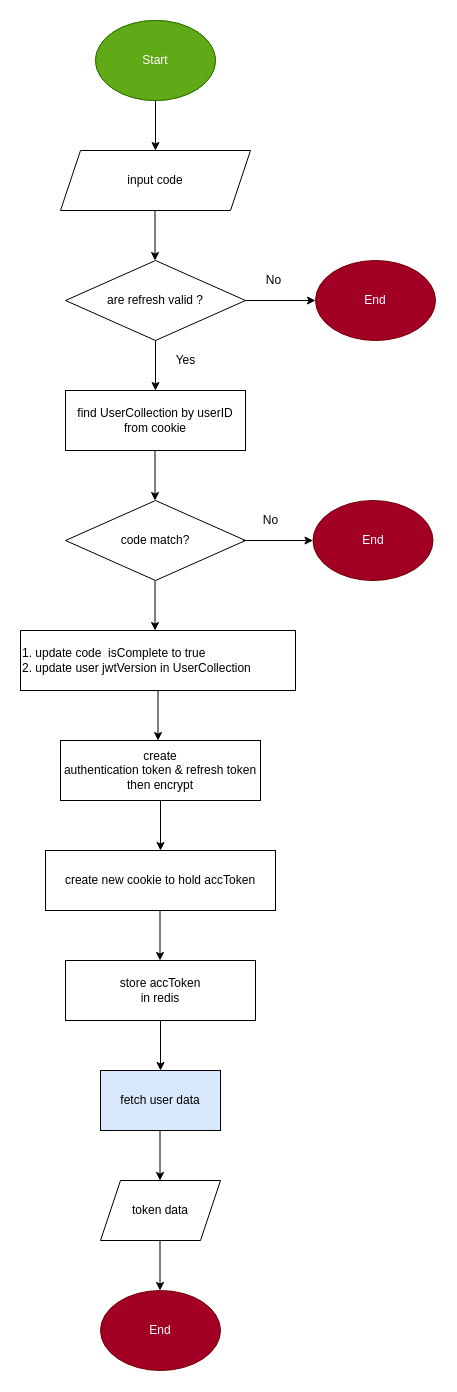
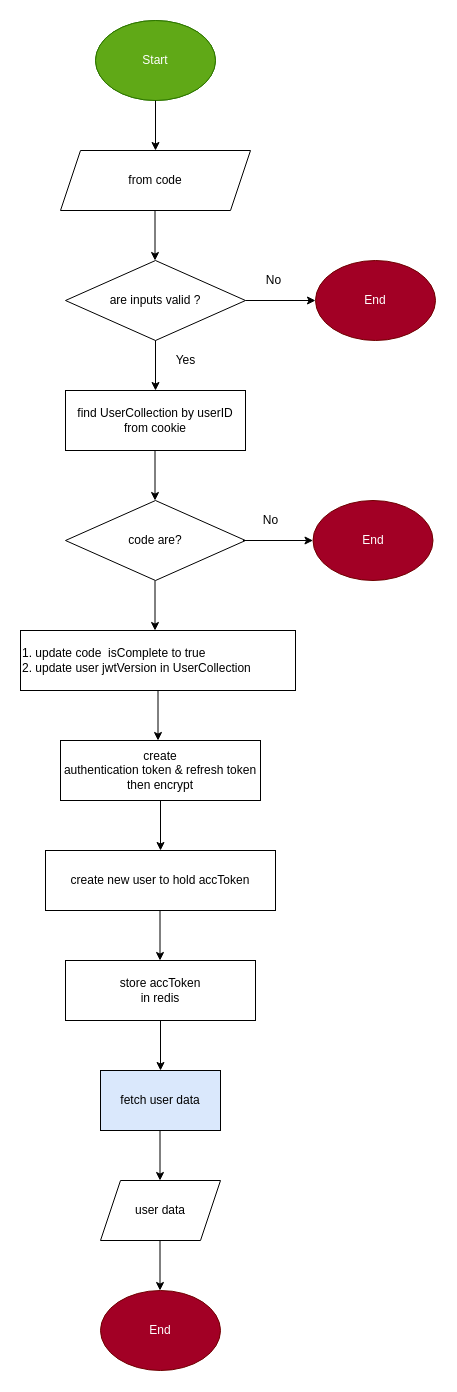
node "input code": label "input code" -> "from code"
node "are refresh valid ?": label "are refresh valid ?" -> "are inputs valid ?"
node "code match?": label "code match?" -> "code are?"
node "create new cookie to hold accToken": label "create new cookie to hold accToken" -> "create new user to hold accToken"
node "token data": label "token data" -> "user data"
